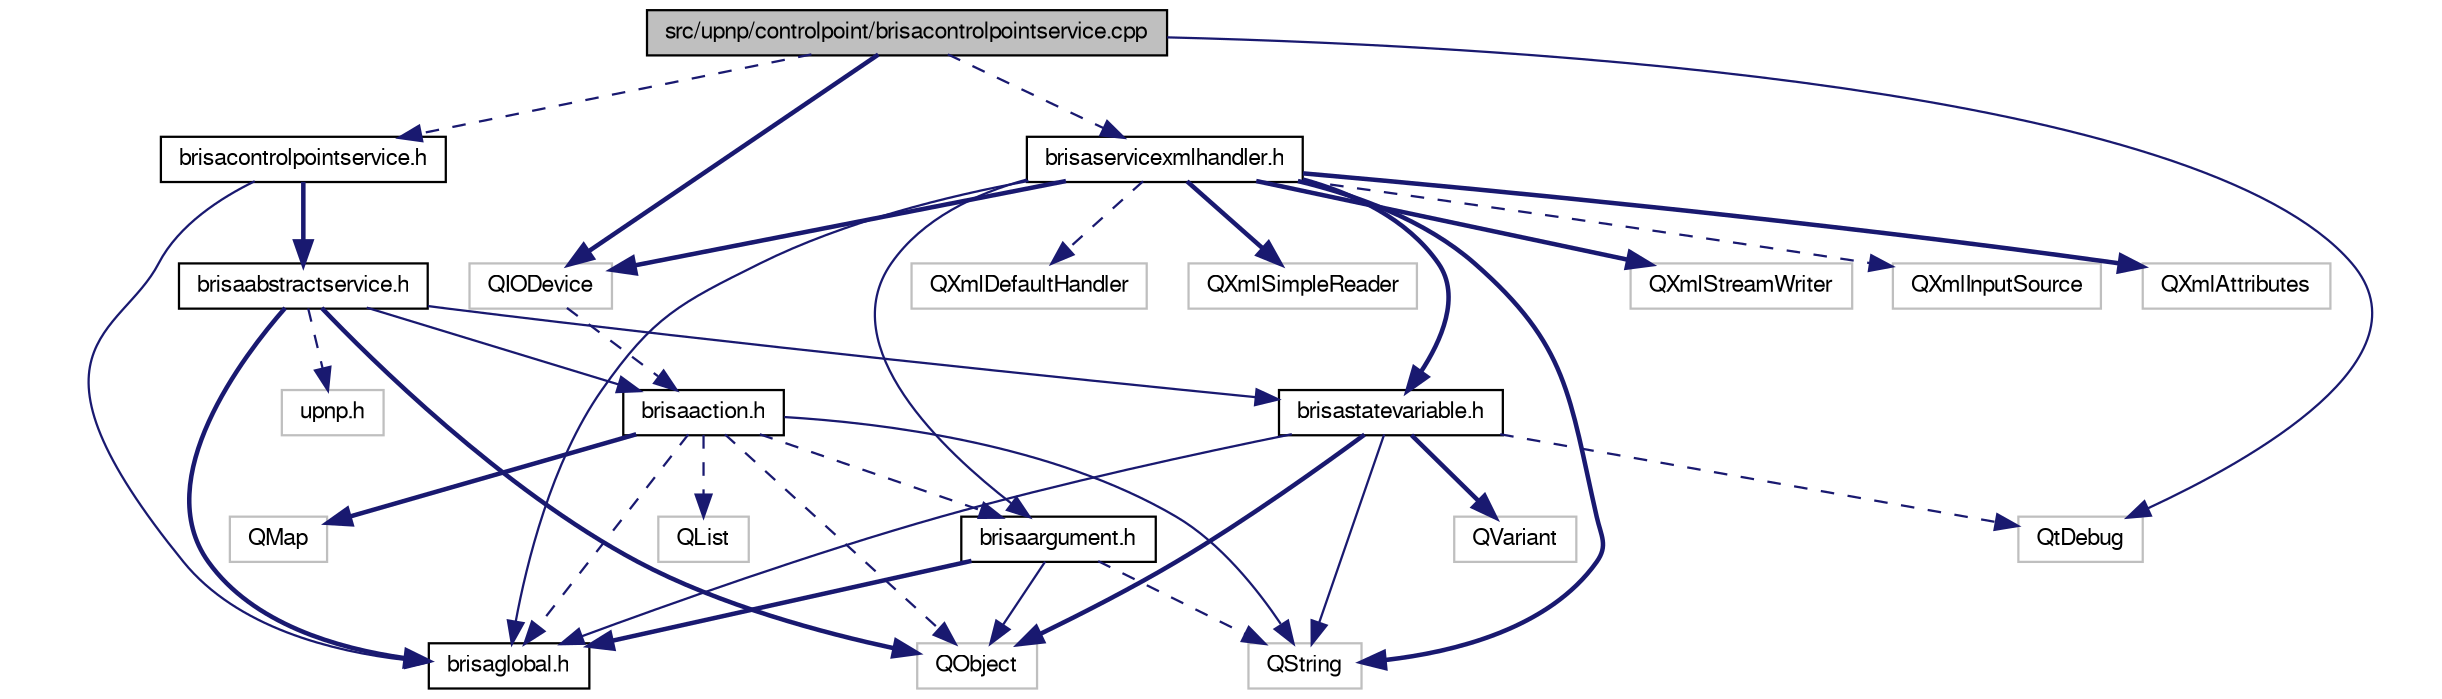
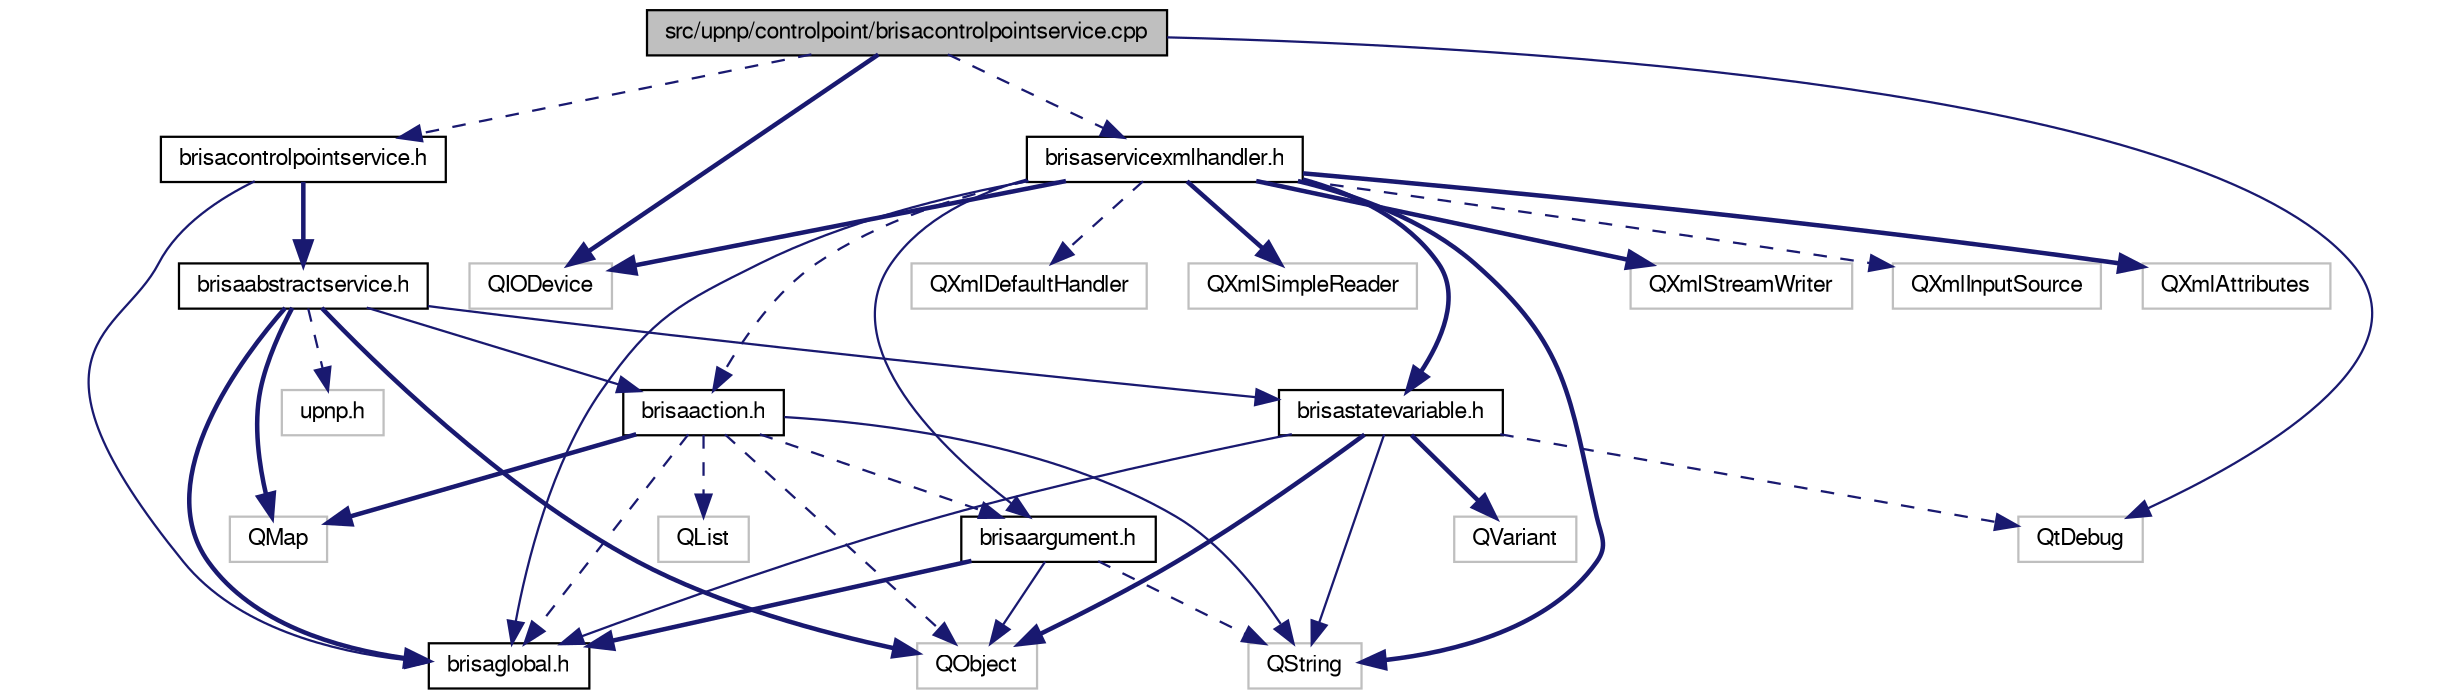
edge "QIODevice" -> "brisaaction.h": now "brisaservicexmlhandler.h" -> "brisaaction.h"
edge "brisaabstractservice.h" -> "QMap": added
